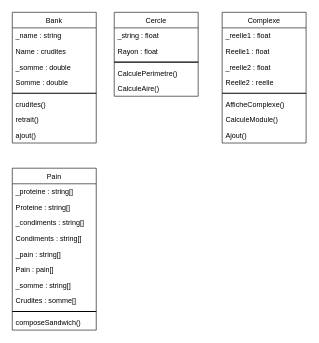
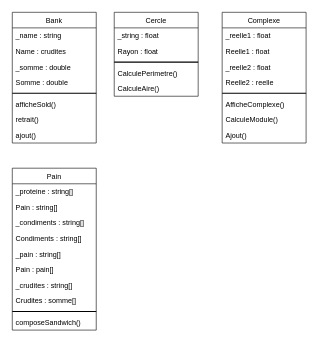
node "crudites()": label "crudites()" -> "afficheSold()"
node "Proteine : string[]": label "Proteine : string[]" -> "Pain : string[]"
node "_somme : string[]": label "_somme : string[]" -> "_crudites : string[]"
